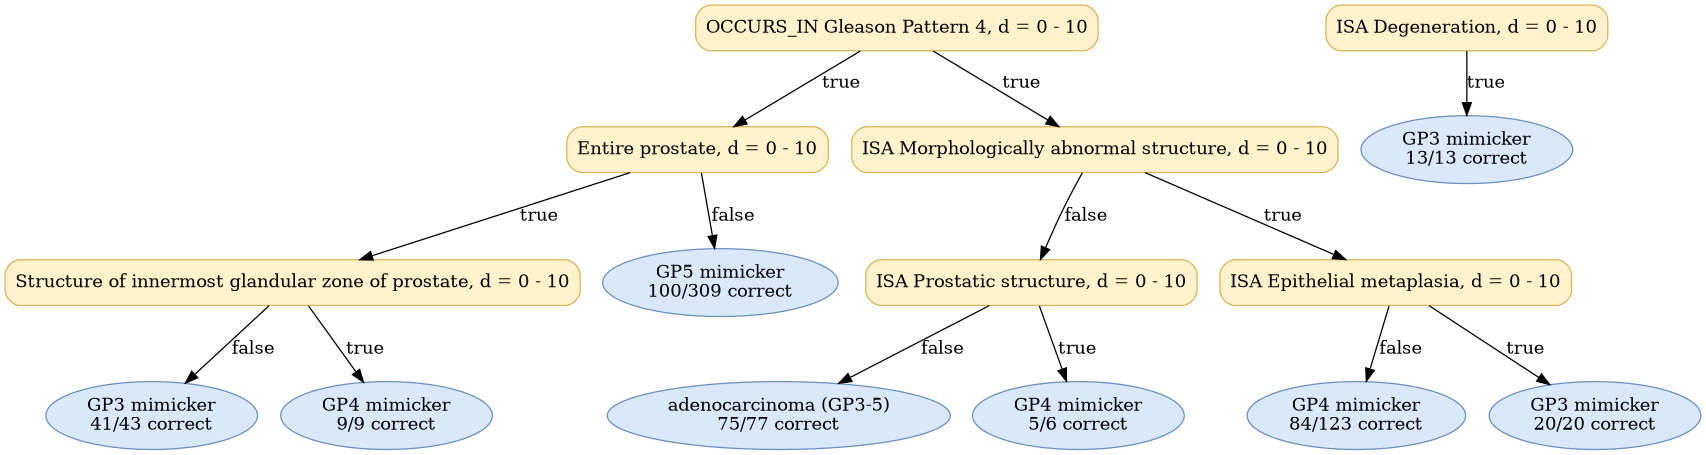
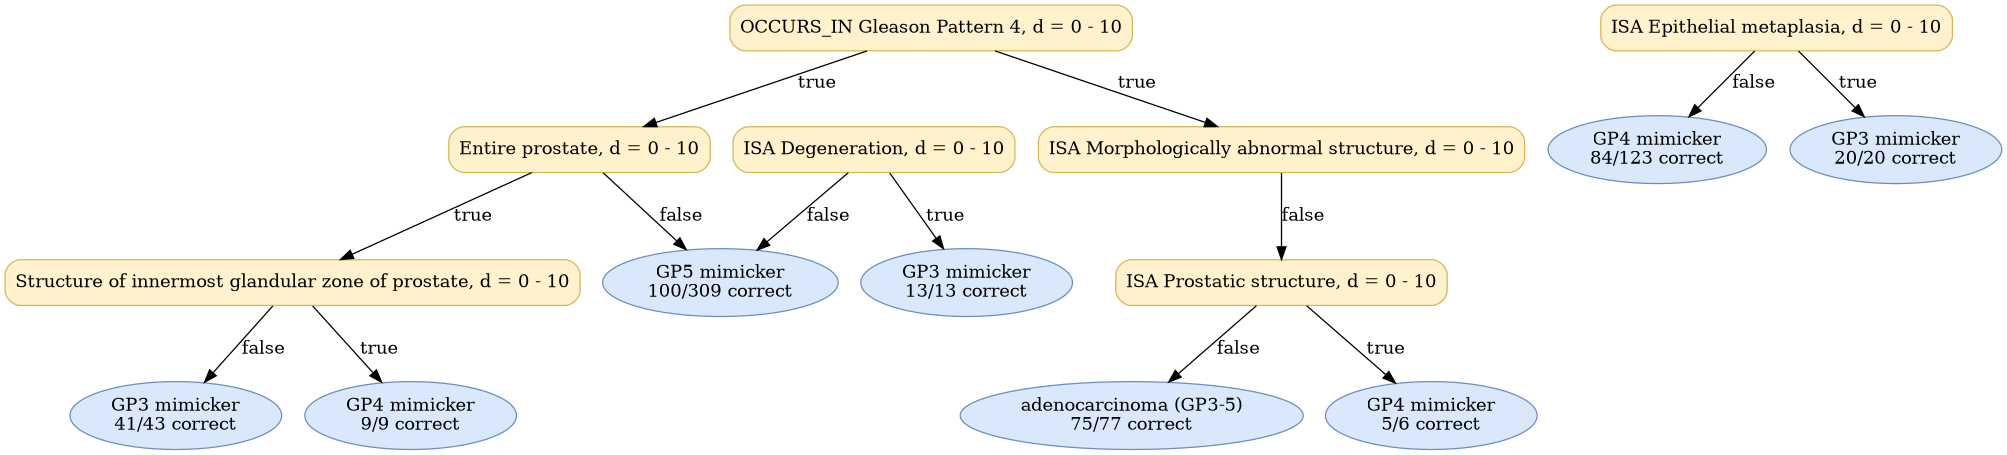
edge "ISA Degeneration, d = 0 - 10" -> "GP5 mimicker": added, label "false"
edge "ISA Morphologically abnormal structure, d = 0 - 10" -> "ISA Epithelial metaplasia, d = 0 - 10": removed, label "true"
